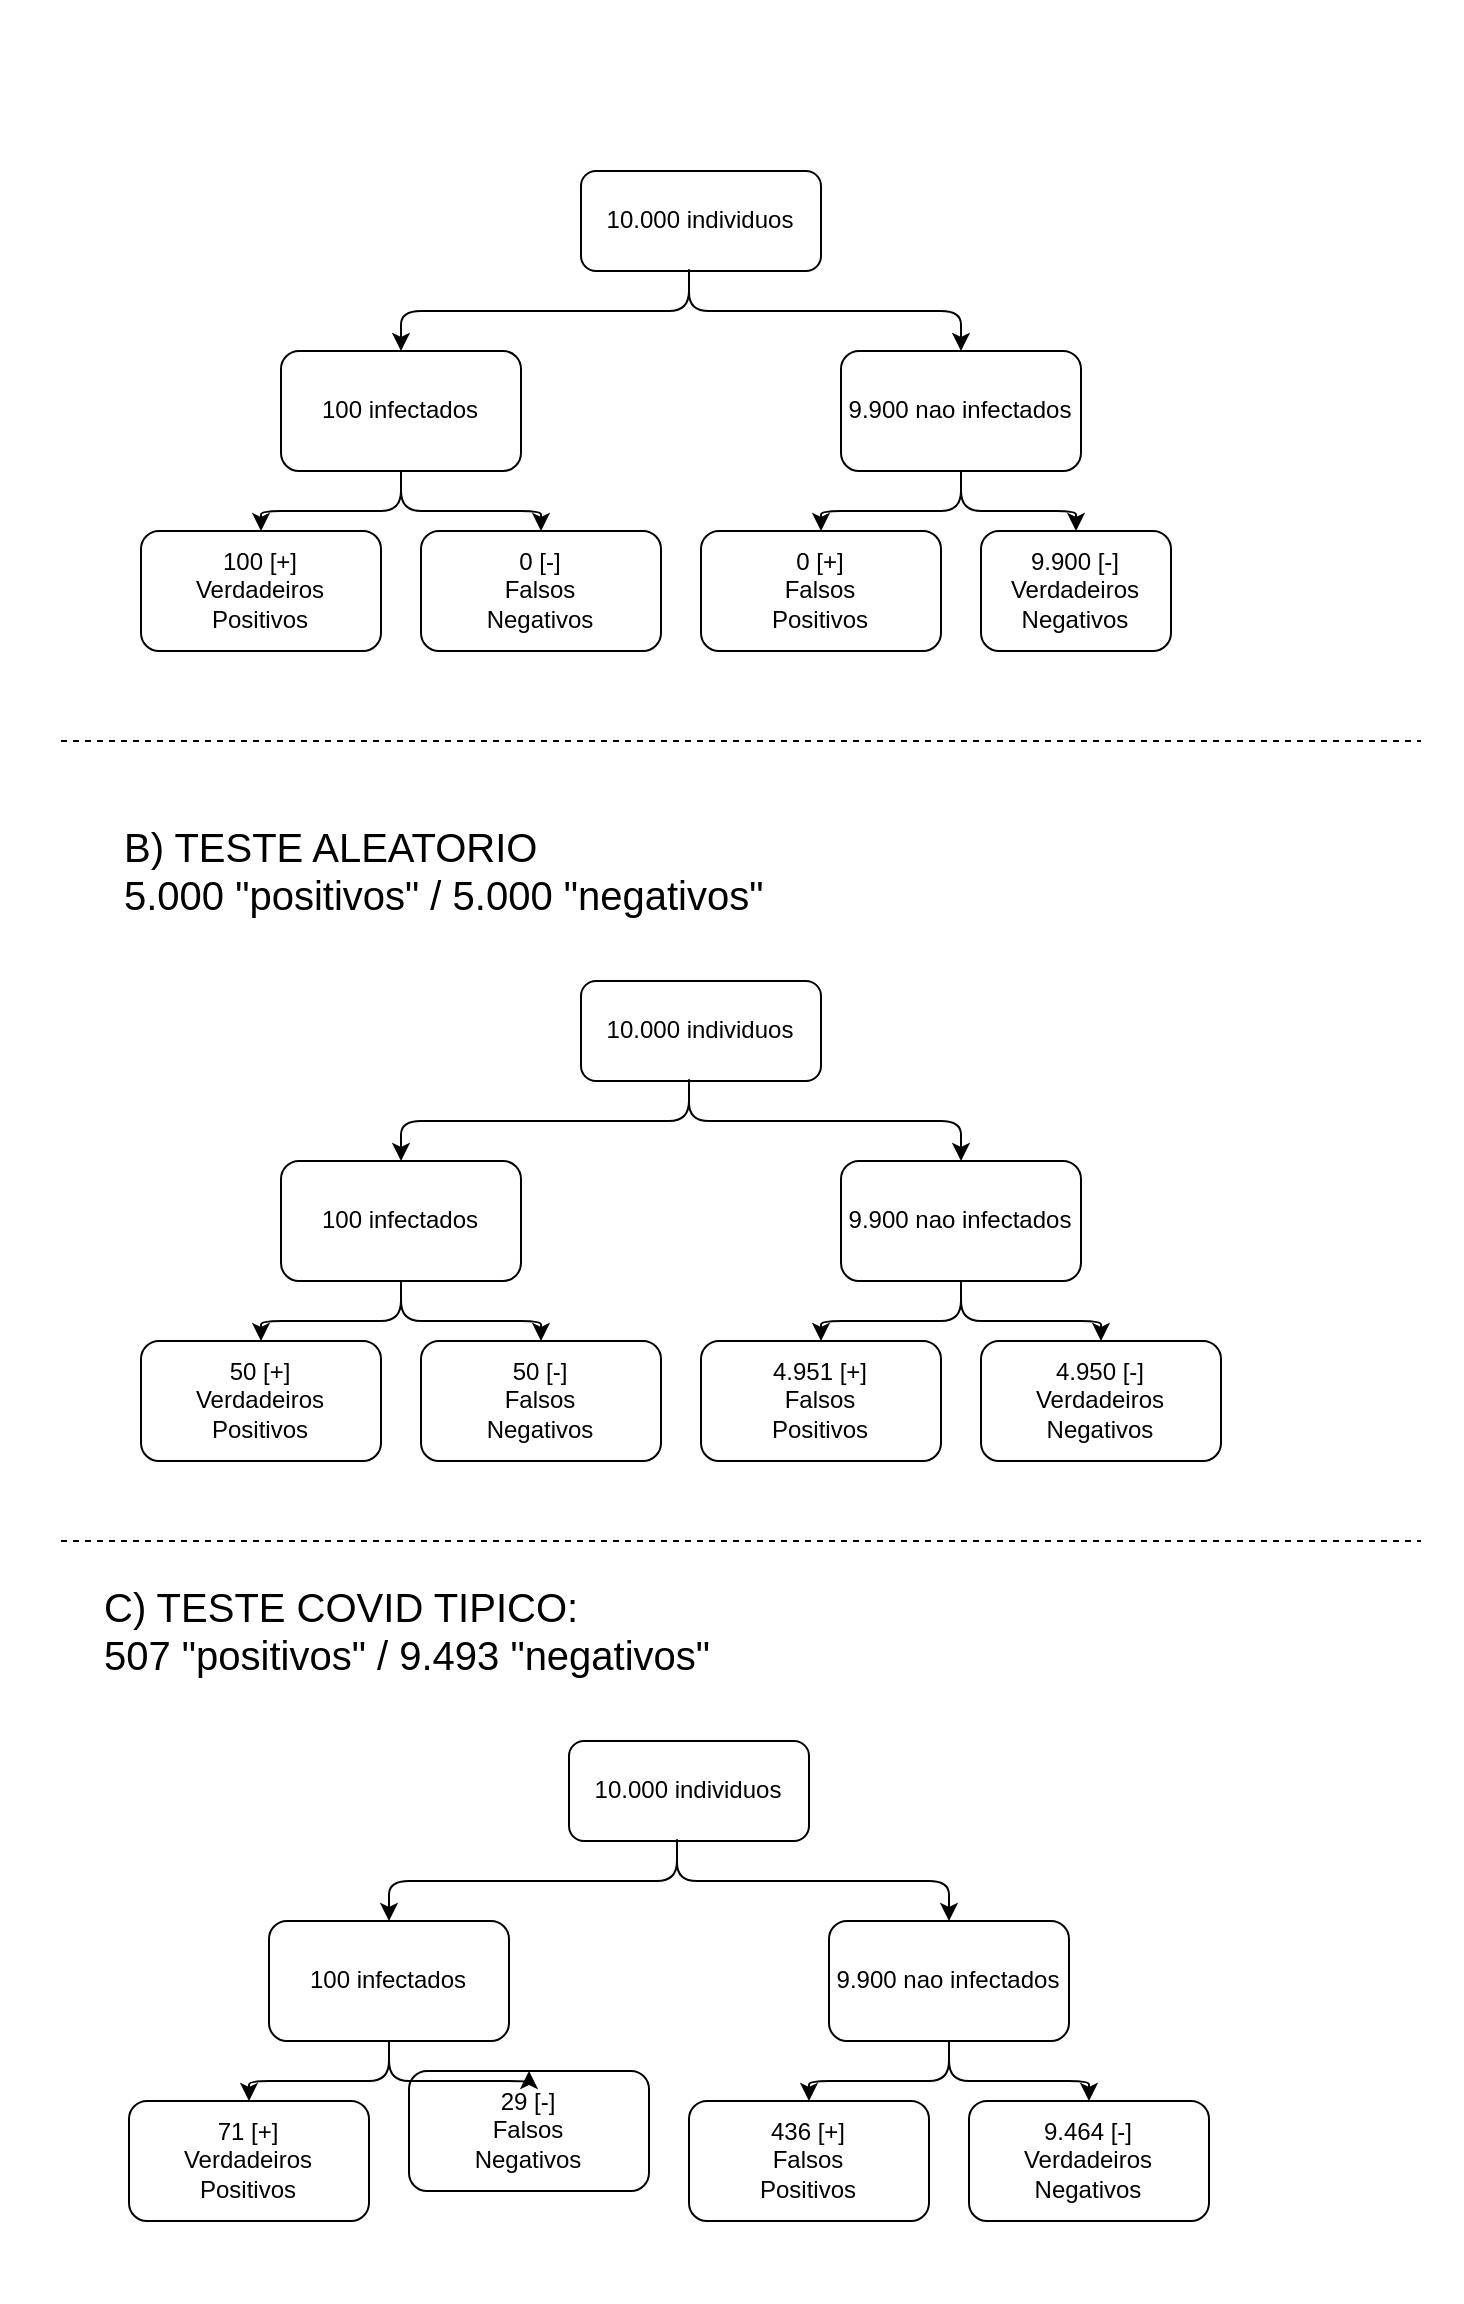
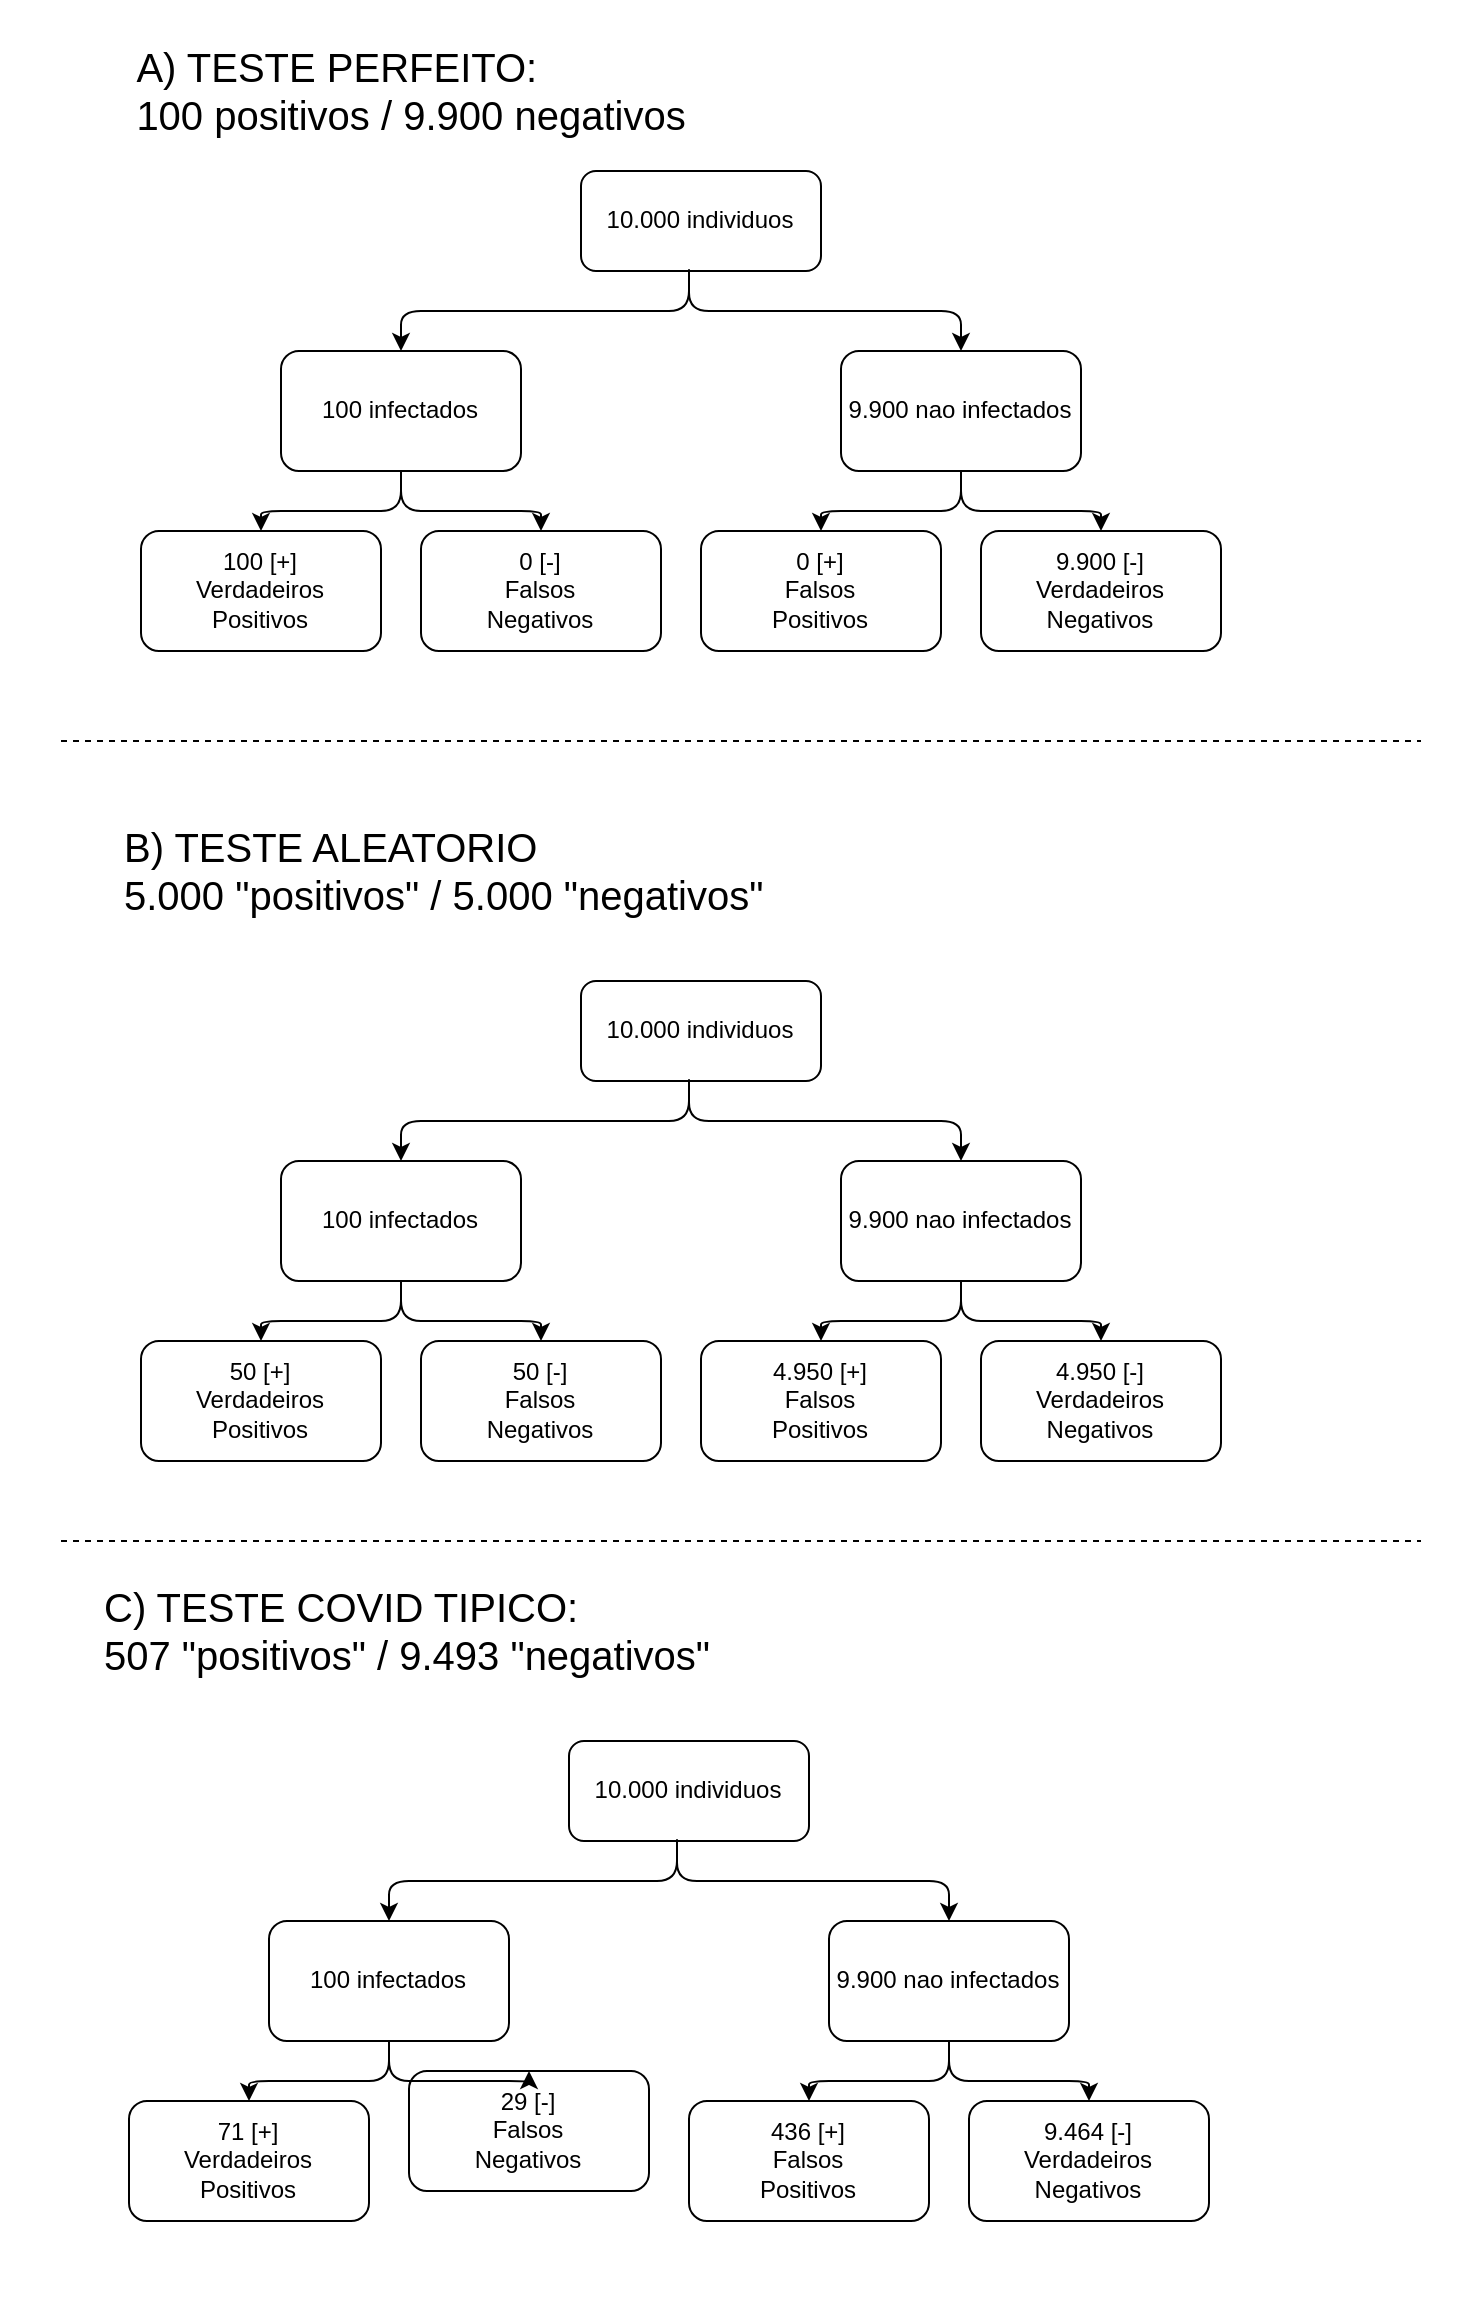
node "A) TESTE PERFEITO: 100 positivos / 9.900 negativos": added
node "9.900 [-] Verdadeiros Negativos": size 190x120 -> 240x120
node "4.951 [+] Falsos Positivos": label "4.951 [+] Falsos Positivos" -> "4.950 [+] Falsos Positivos"
